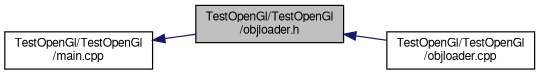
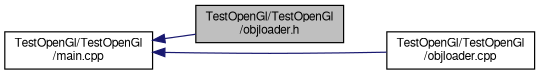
edge "TestOpenGl/TestOpenGl /objloader.cpp" -> "TestOpenGl/TestOpenGl /objloader.h": now "TestOpenGl/TestOpenGl /objloader.cpp" -> "TestOpenGl/TestOpenGl /main.cpp"
